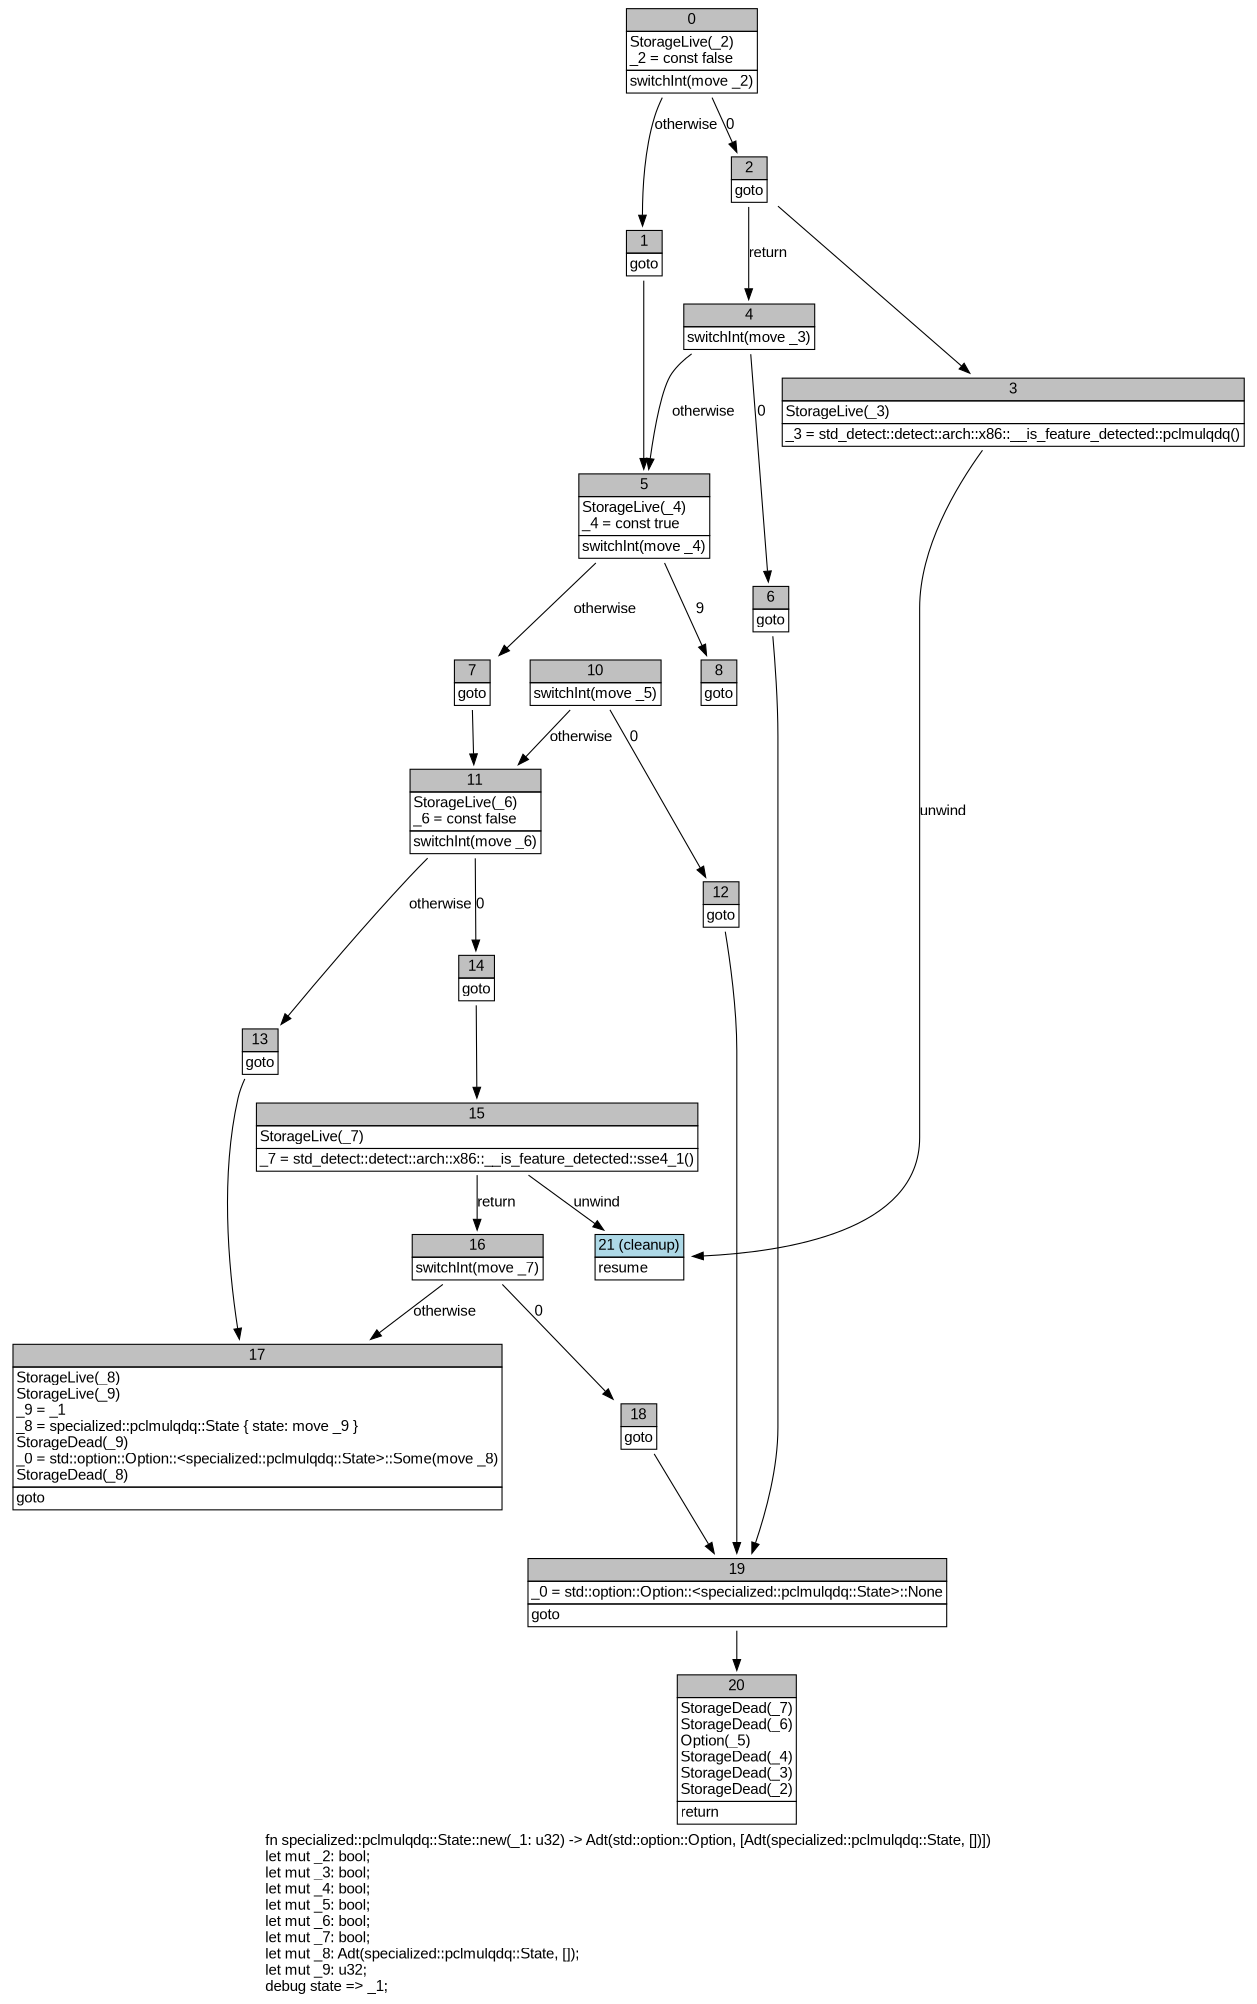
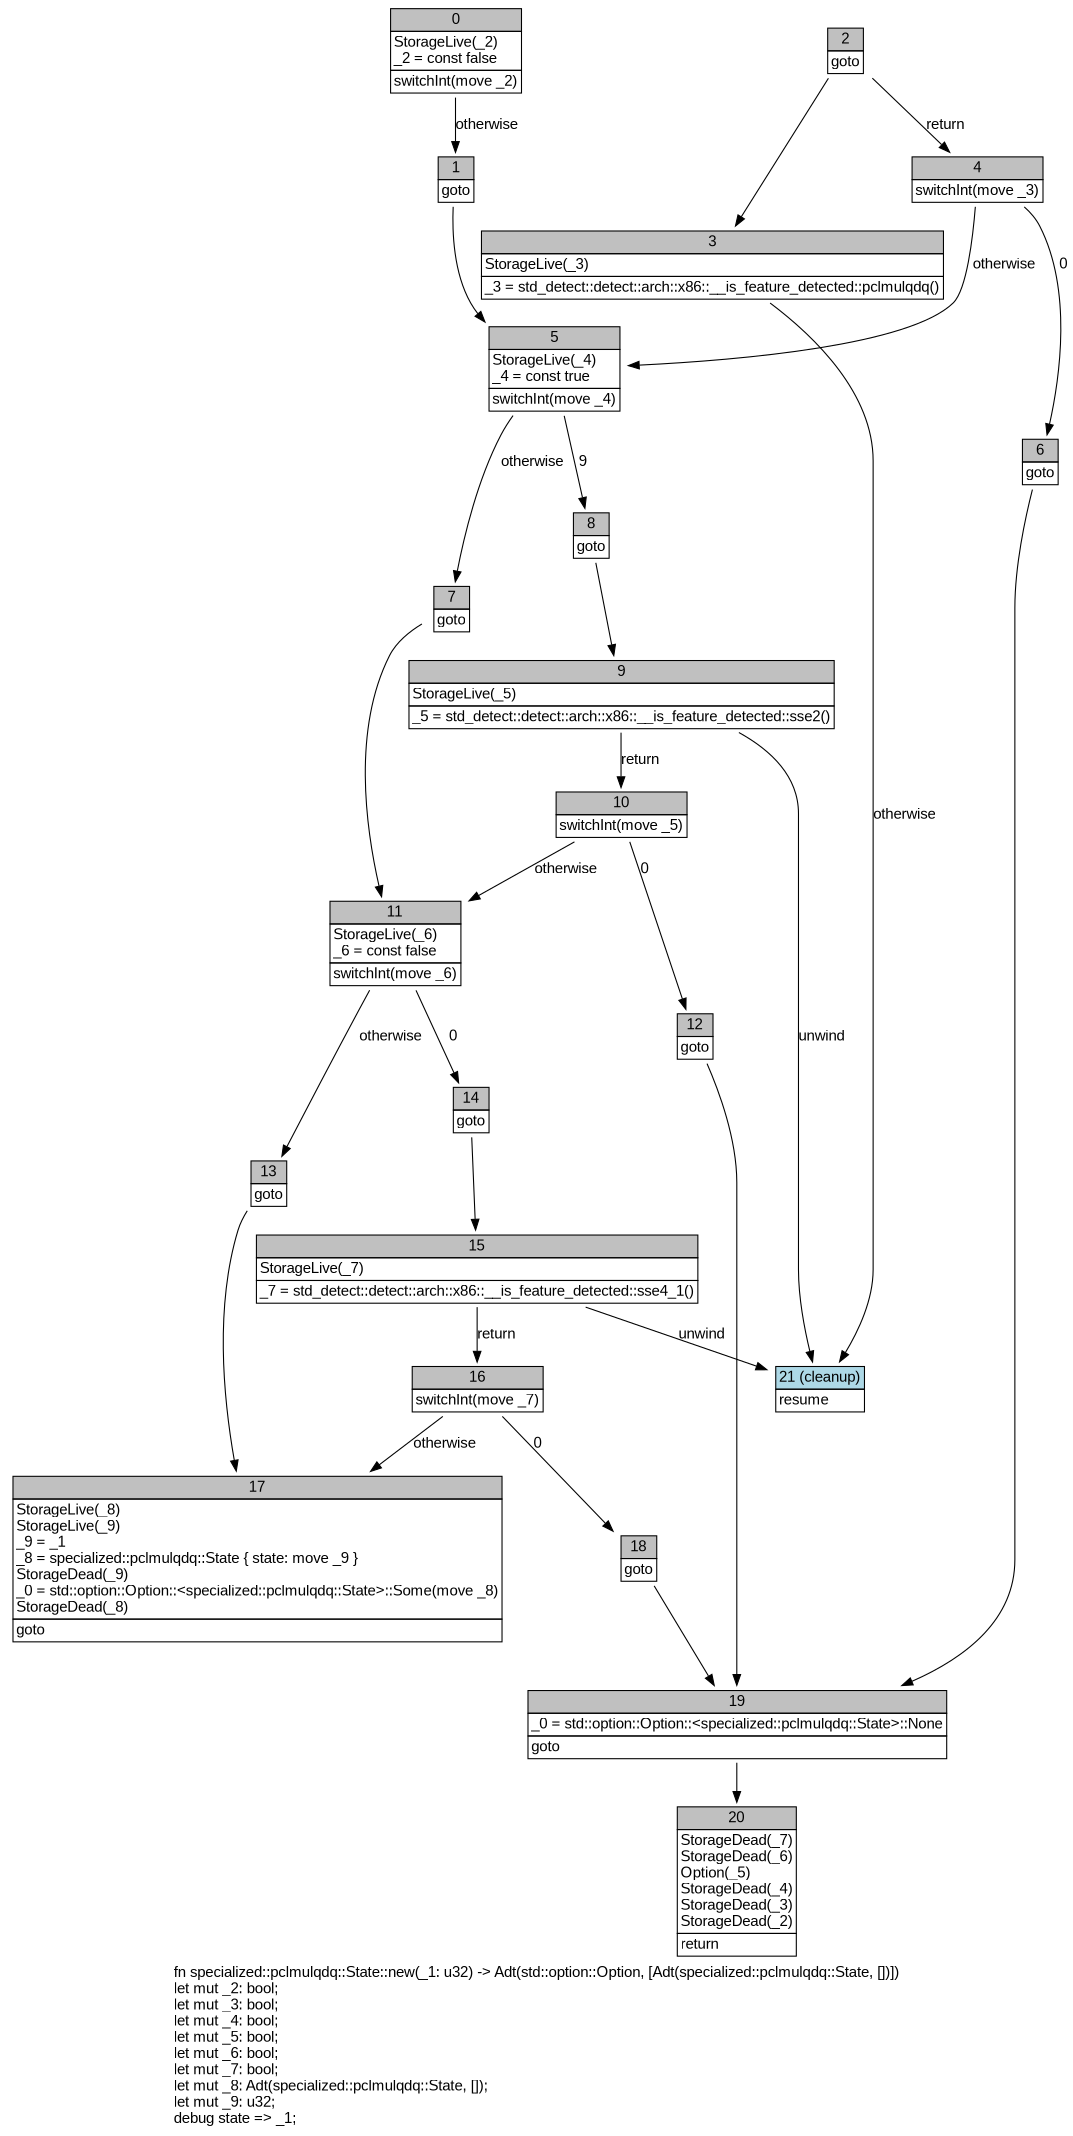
edge "0" -> "2": removed, label "0"
node "9": added
edge "3" -> "21 (cleanup)": label "unwind" -> "otherwise"
